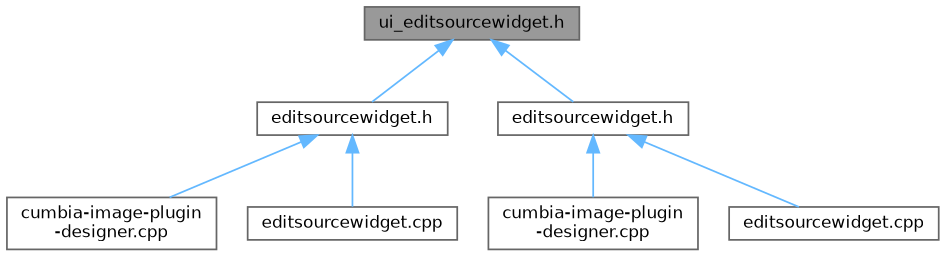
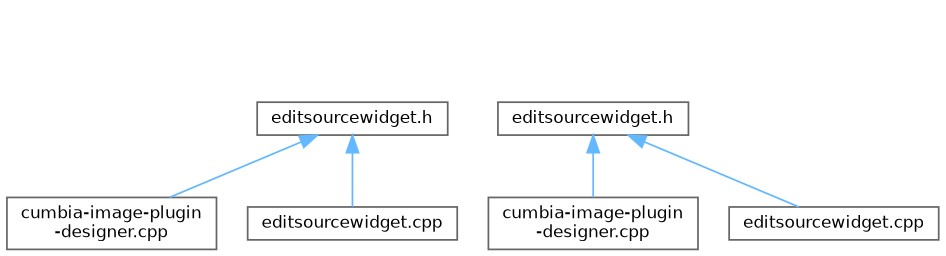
node "ui_editsourcewidget.h": removed
